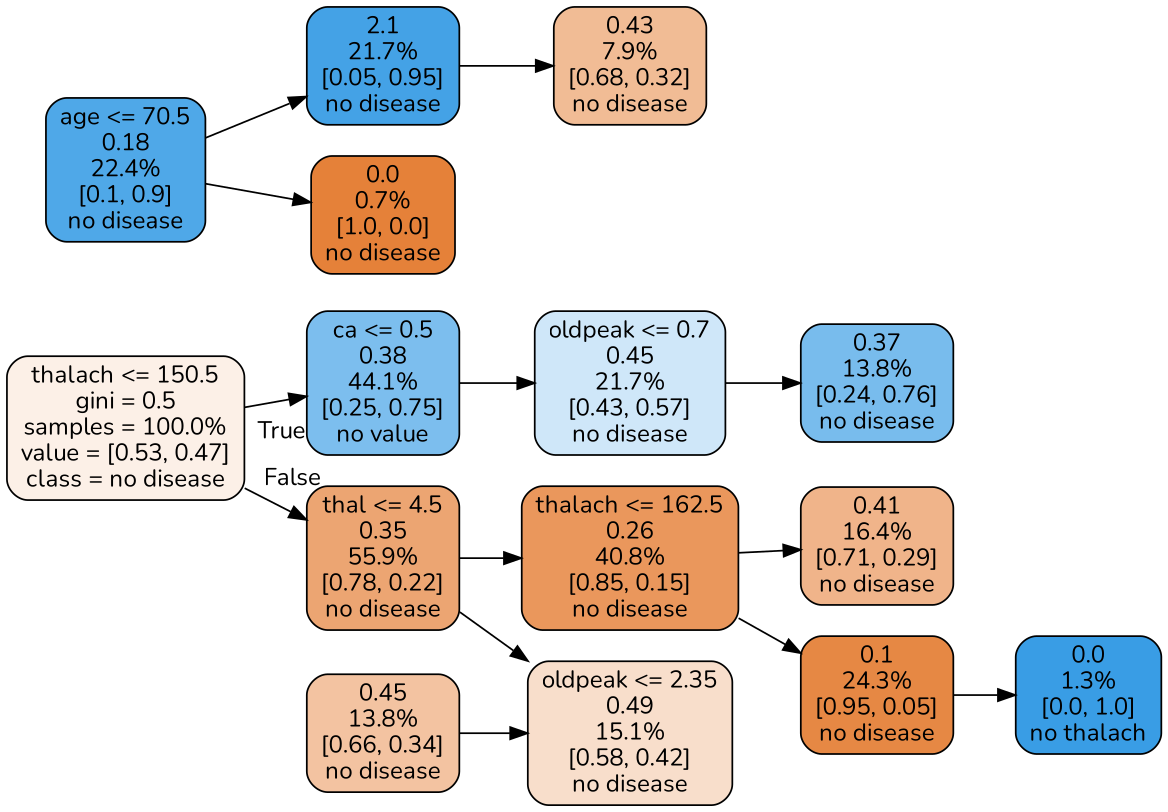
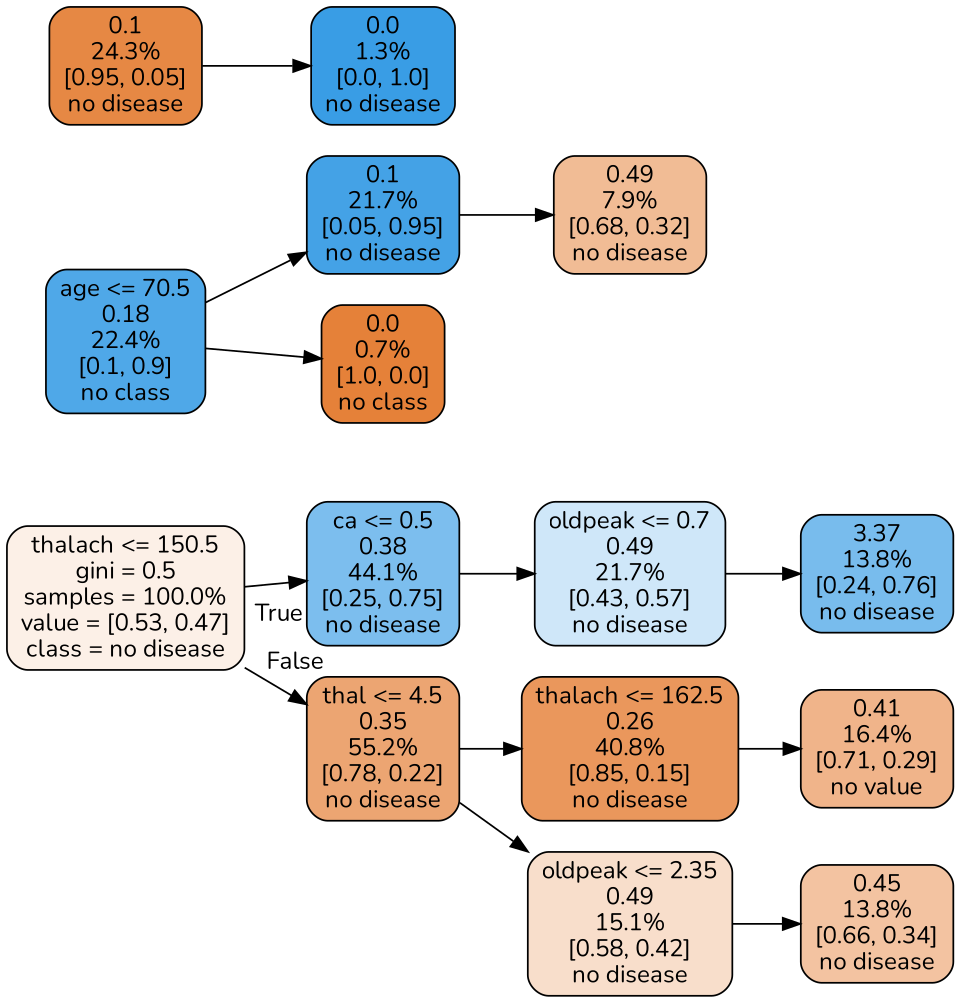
node "2.1 21.7% [0.05, 0.95] no disease": label "2.1 21.7% [0.05, 0.95] no disease" -> "0.1 21.7% [0.05, 0.95] no disease"
node "0.43 7.9% [0.68, 0.32] no disease": label "0.43 7.9% [0.68, 0.32] no disease" -> "0.49 7.9% [0.68, 0.32] no disease"
node "age <= 70.5 0.18 22.4% [0.1, 0.9] no disease": label "age <= 70.5 0.18 22.4% [0.1, 0.9] no disease" -> "age <= 70.5 0.18 22.4% [0.1, 0.9] no class"
node "0.0 0.7% [1.0, 0.0] no disease": label "0.0 0.7% [1.0, 0.0] no disease" -> "0.0 0.7% [1.0, 0.0] no class"
node "ca <= 0.5 0.38 44.1% [0.25, 0.75] no value": label "ca <= 0.5 0.38 44.1% [0.25, 0.75] no value" -> "ca <= 0.5 0.38 44.1% [0.25, 0.75] no disease"
node "oldpeak <= 0.7 0.45 21.7% [0.43, 0.57] no disease": label "oldpeak <= 0.7 0.45 21.7% [0.43, 0.57] no disease" -> "oldpeak <= 0.7 0.49 21.7% [0.43, 0.57] no disease"
node "0.37 13.8% [0.24, 0.76] no disease": label "0.37 13.8% [0.24, 0.76] no disease" -> "3.37 13.8% [0.24, 0.76] no disease"
node "0.41 16.4% [0.71, 0.29] no disease": label "0.41 16.4% [0.71, 0.29] no disease" -> "0.41 16.4% [0.71, 0.29] no value"
node "thal <= 4.5 0.35 55.9% [0.78, 0.22] no disease": label "thal <= 4.5 0.35 55.9% [0.78, 0.22] no disease" -> "thal <= 4.5 0.35 55.2% [0.78, 0.22] no disease"
edge "thalach <= 162.5 0.26 40.8% [0.85, 0.15] no disease" -> "0.1 24.3% [0.95, 0.05] no disease": removed
node "0.0 1.3% [0.0, 1.0] no thalach": label "0.0 1.3% [0.0, 1.0] no thalach" -> "0.0 1.3% [0.0, 1.0] no disease"
edge "0.45 13.8% [0.66, 0.34] no disease" -> "oldpeak <= 2.35 0.49 15.1% [0.58, 0.42] no disease": reversed
